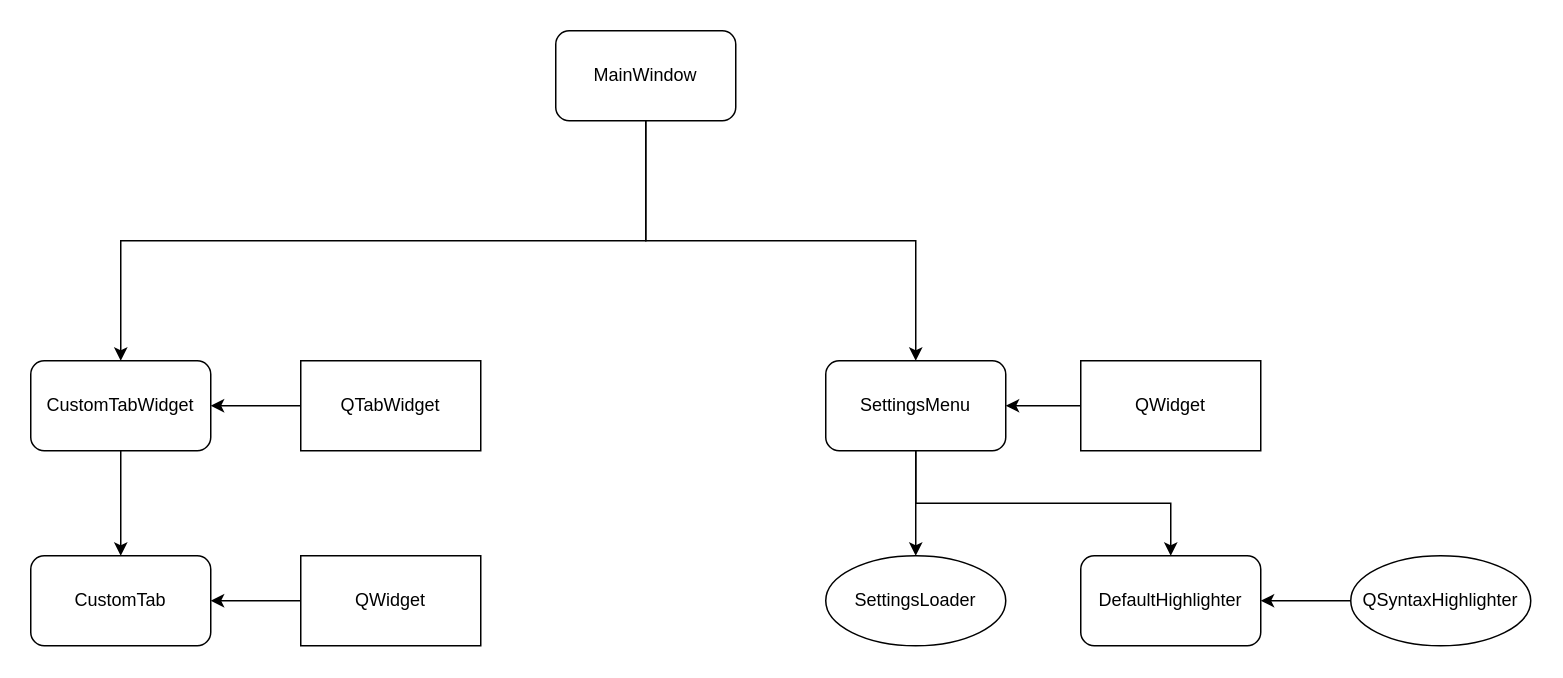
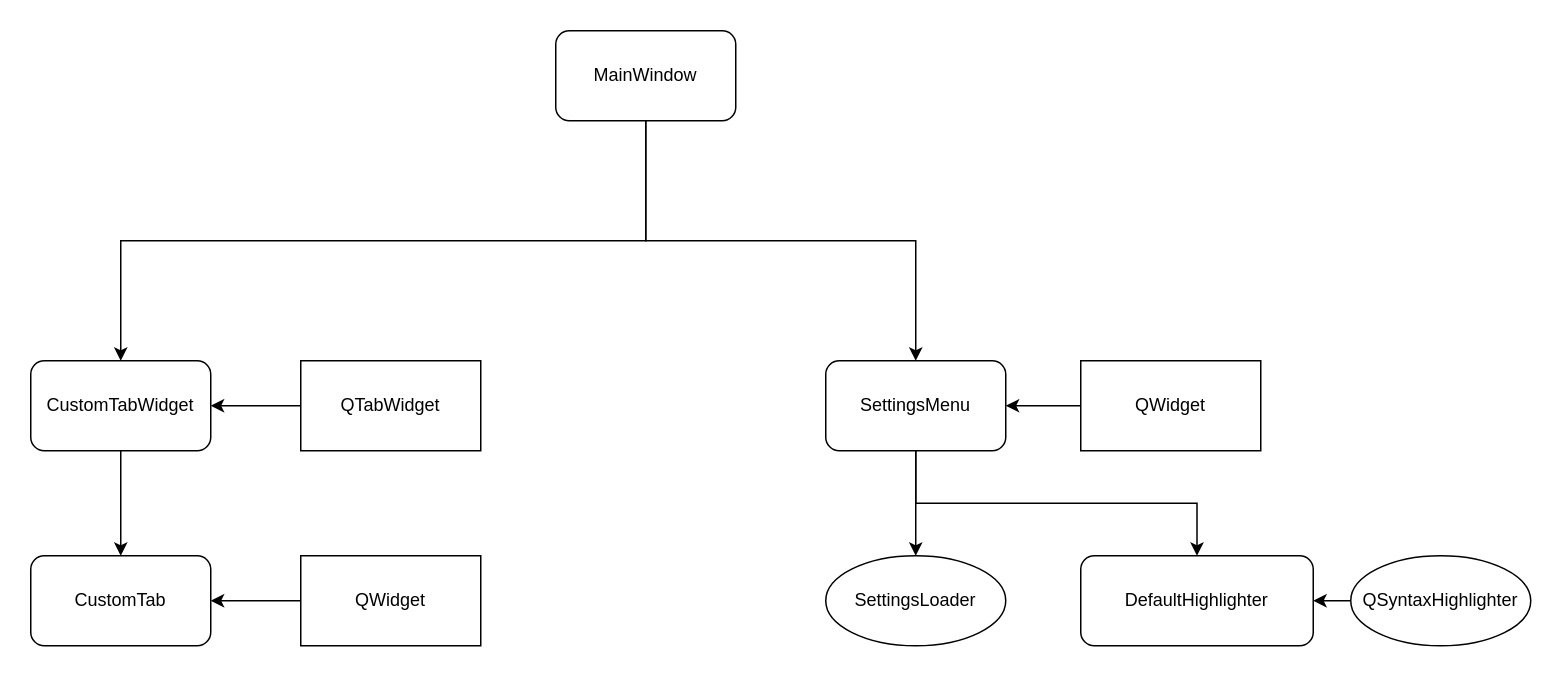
node "DefaultHighlighter": size 180x90 -> 233x90
